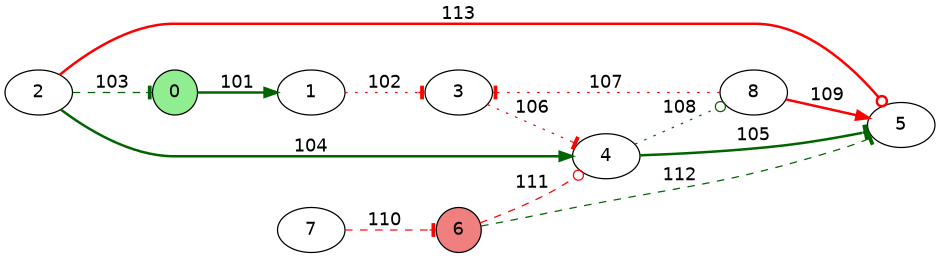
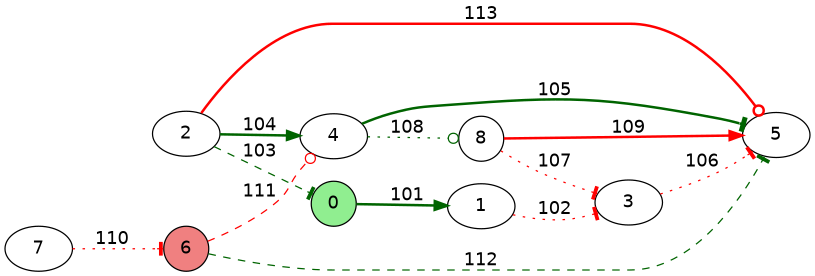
node "8": shape ellipse -> circle
edge "3" -> "4": now "3" -> "5"
edge "7" -> "6": style dashed -> dotted
